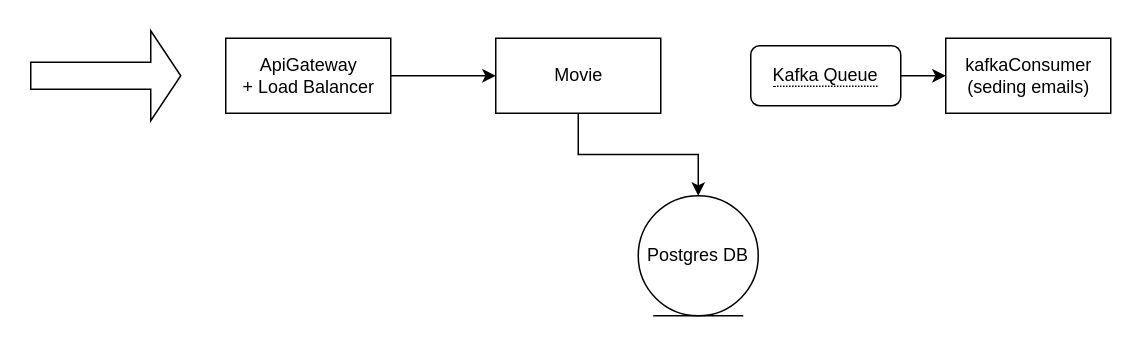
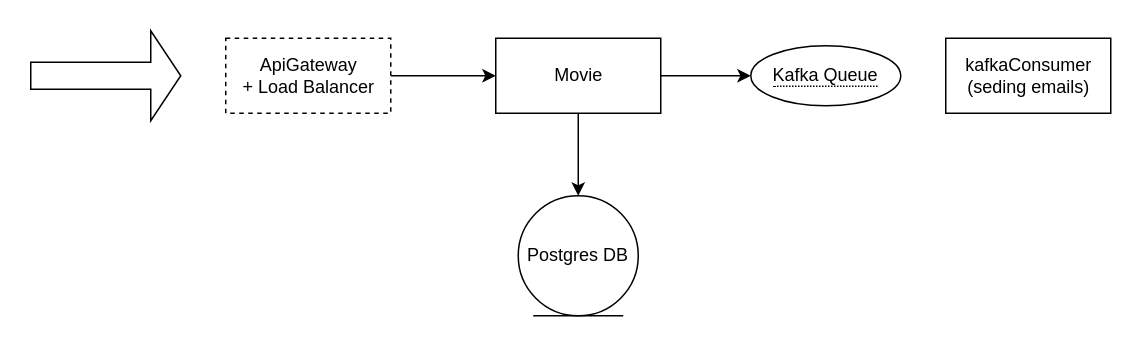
node "ApiGateway + Load Balancer": style solid -> dashed
edge "Movie" -> "Kafka Queue": added
node "Kafka Queue": shape rounded rectangle -> ellipse
edge "Kafka Queue" -> "kafkaConsumer (seding emails)": removed
node "Postgres DB": moved (698, 256) -> (578, 256)
